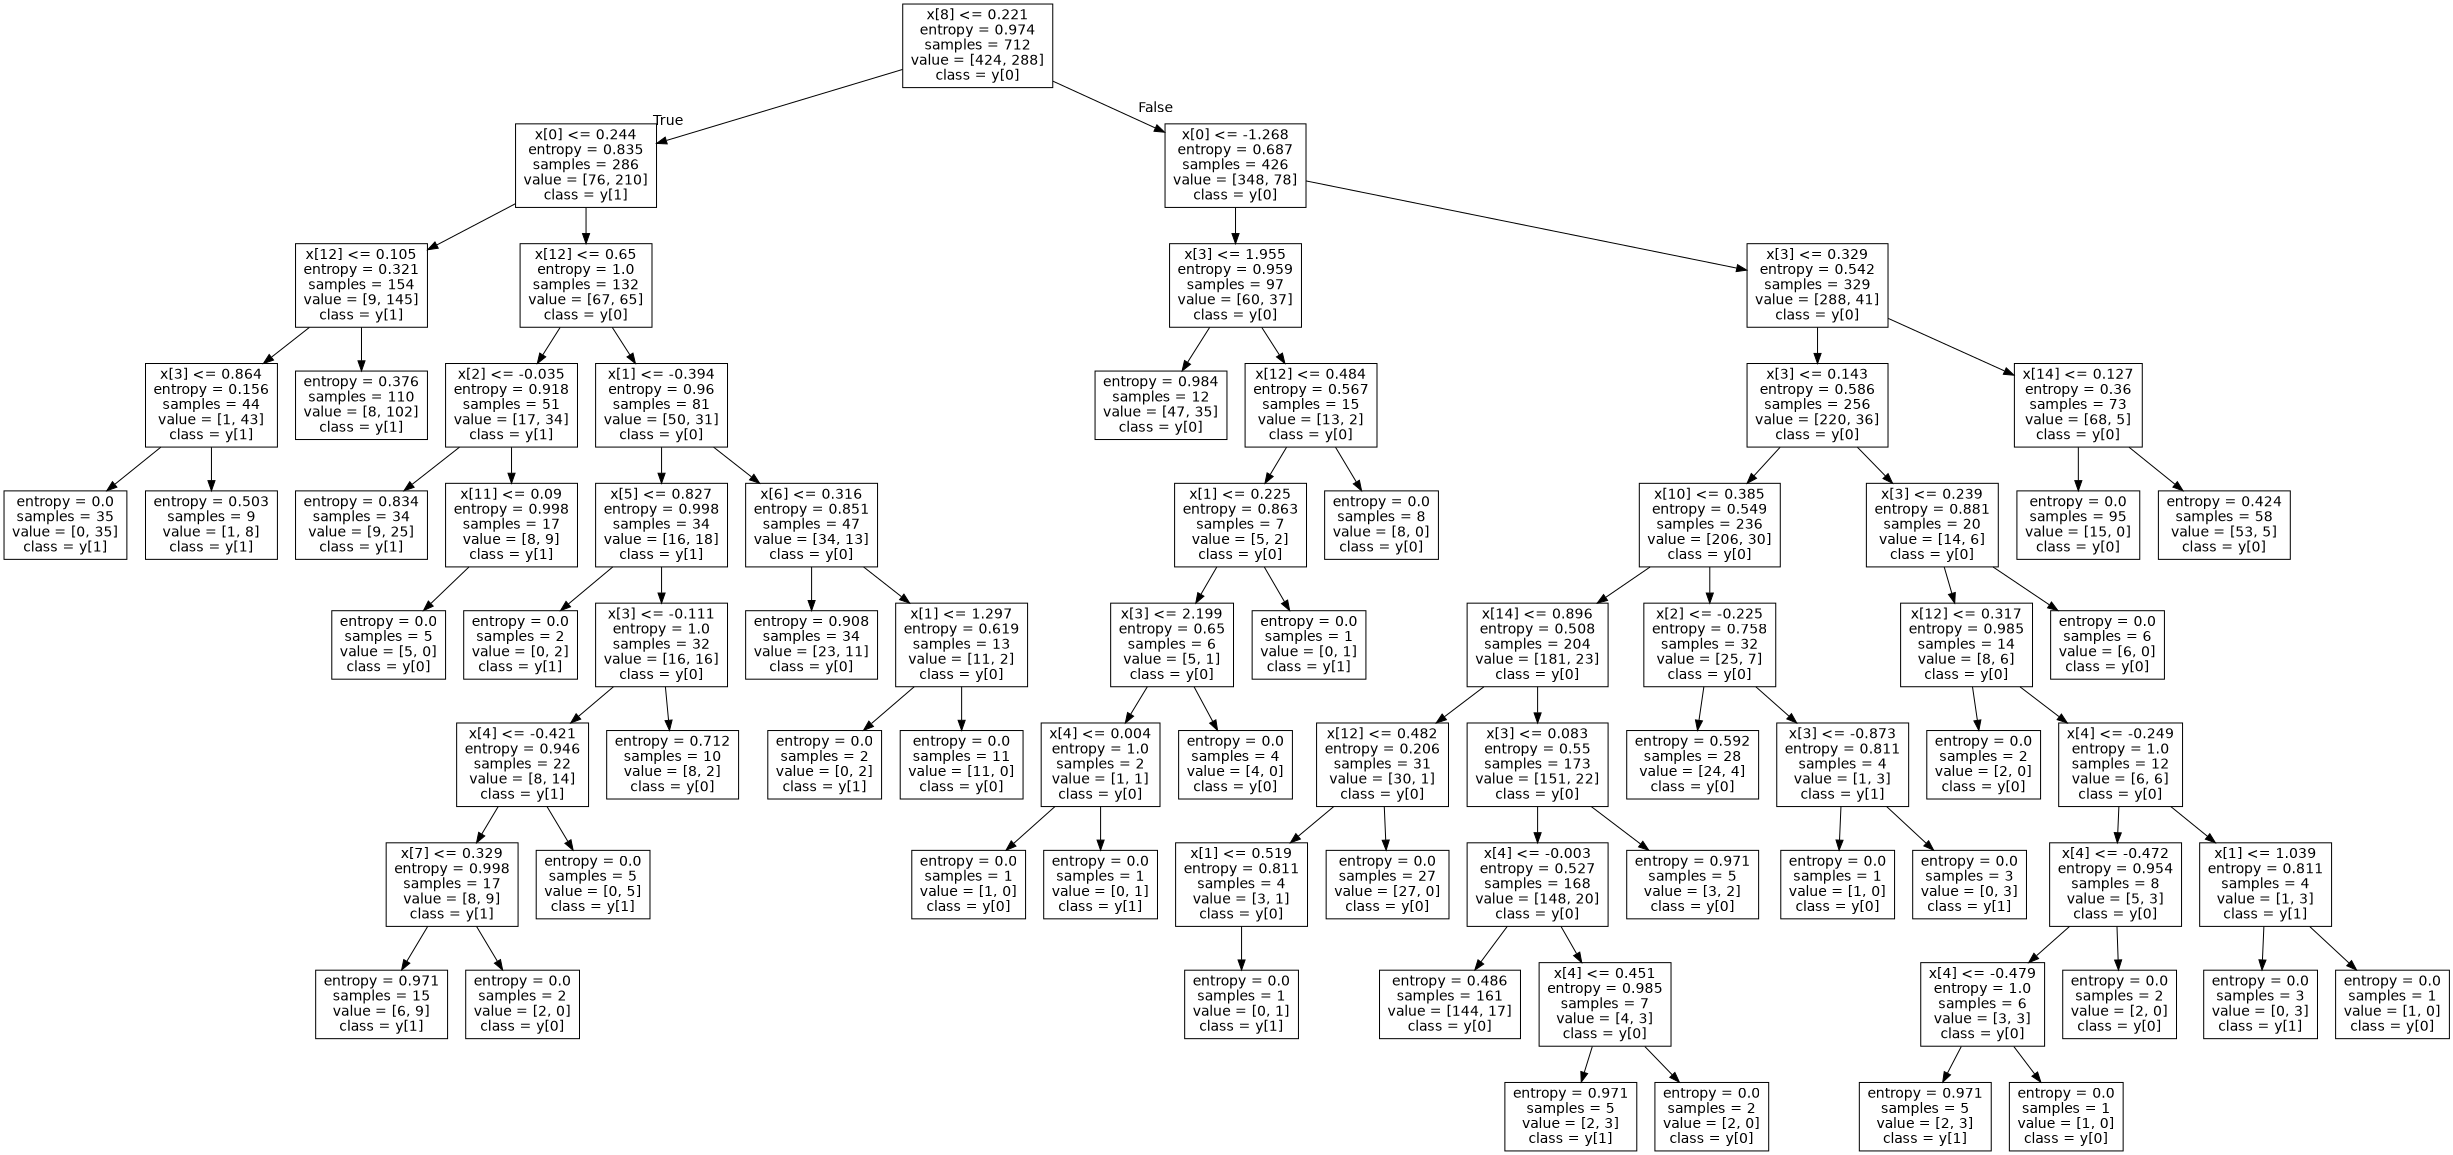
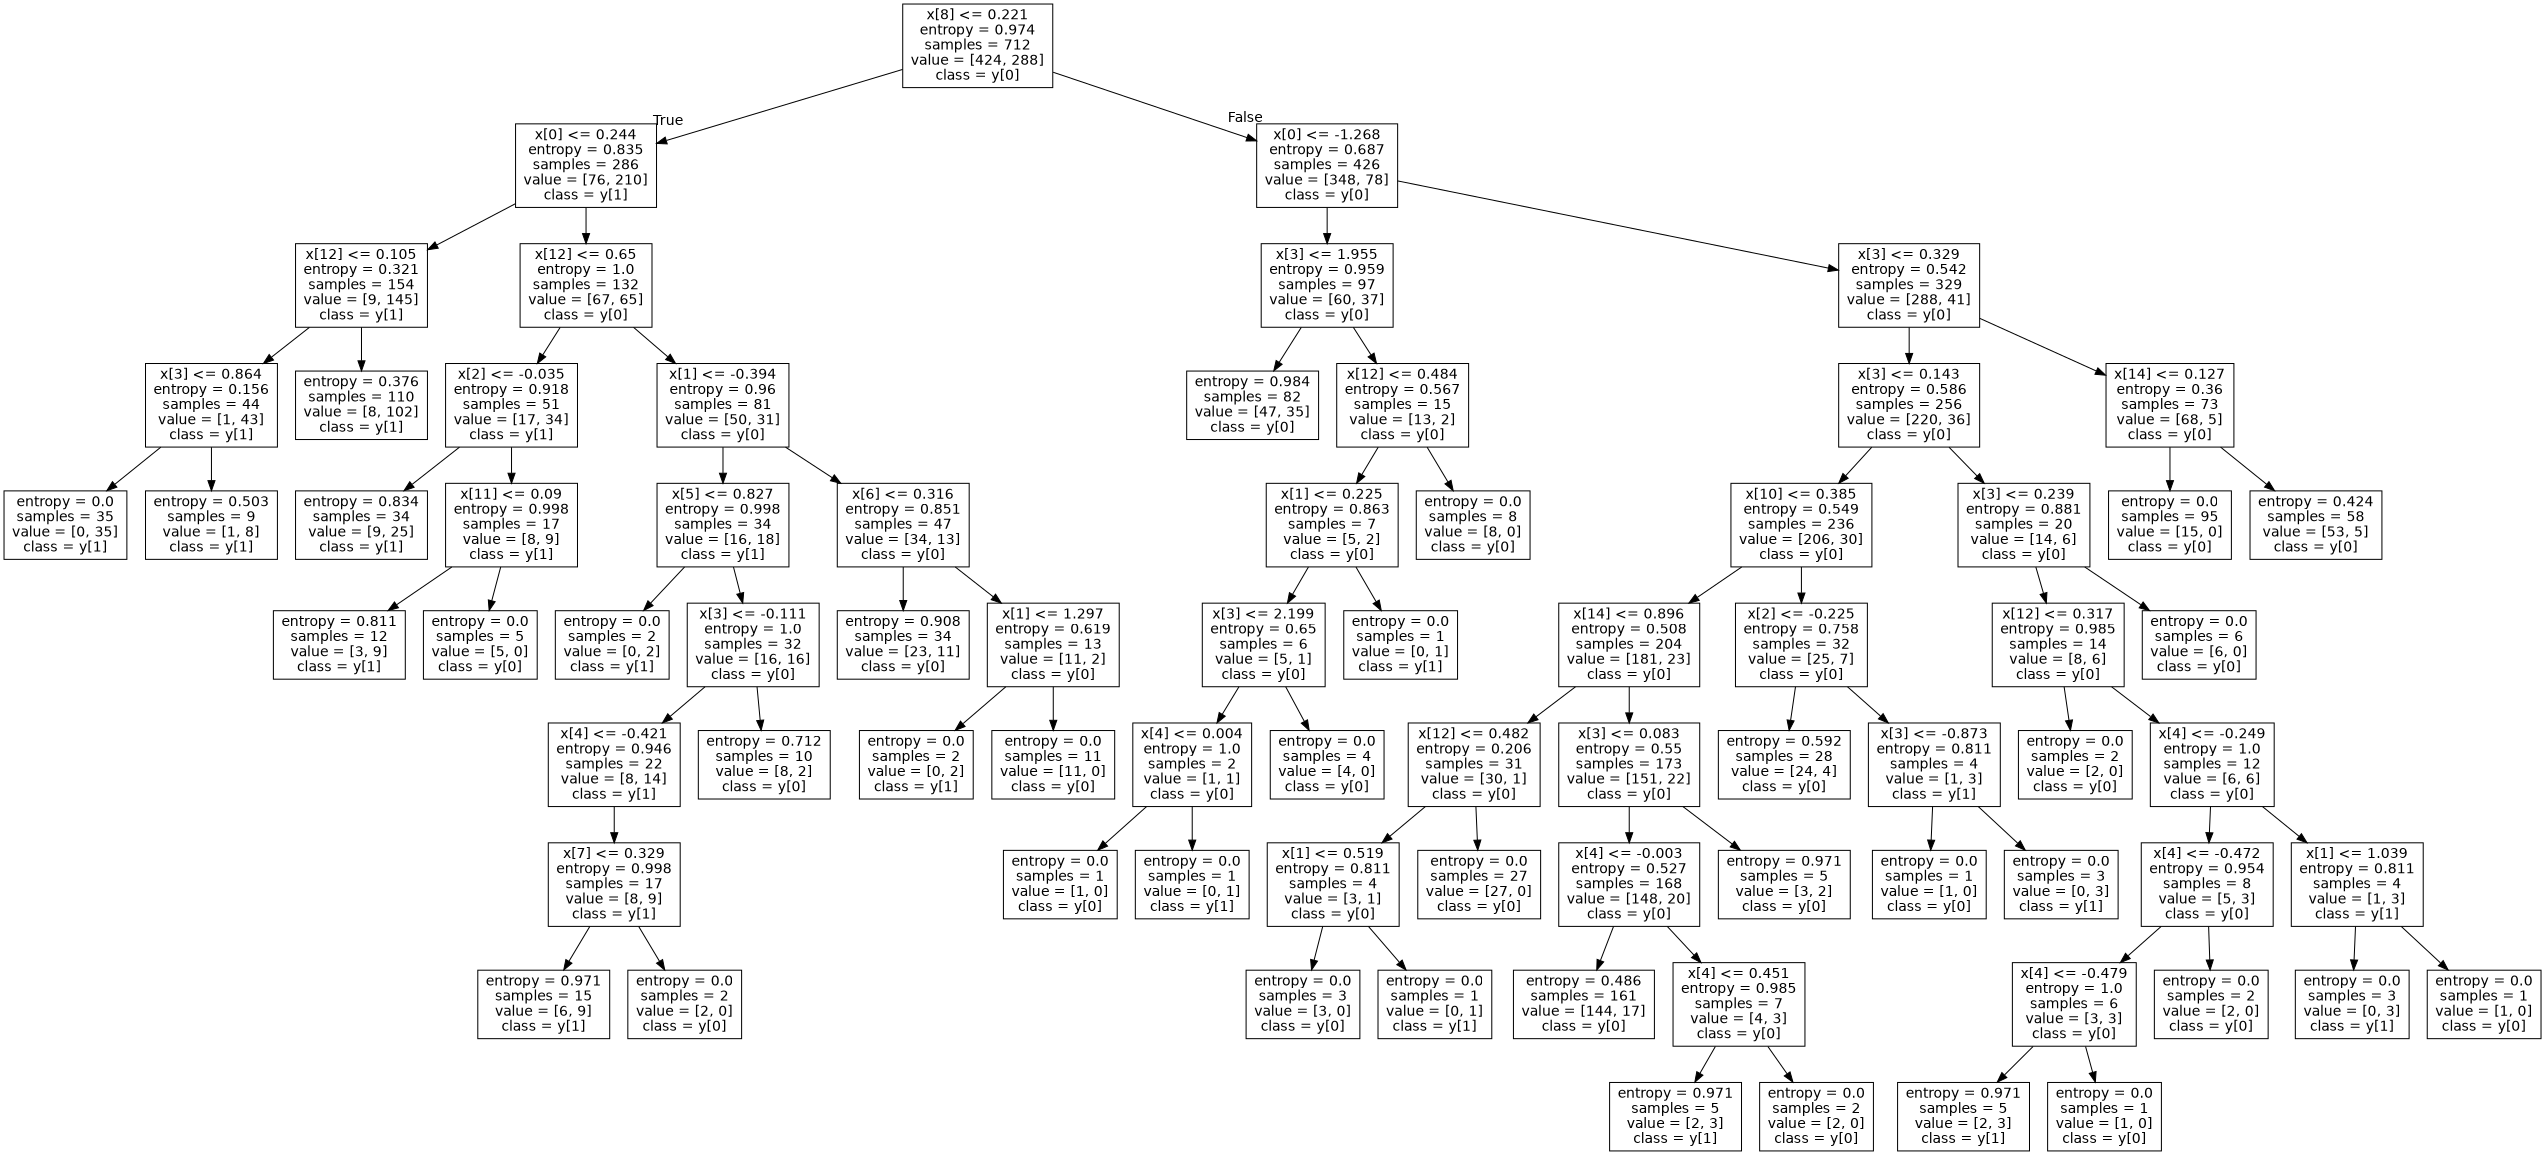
node "entropy = 0.984 samples = 12 value = [47, 35] class = y[0]": label "entropy = 0.984 samples = 12 value = [47, 35] class = y[0]" -> "entropy = 0.984 samples = 82 value = [47, 35] class = y[0]"
node "entropy = 0.811 samples = 12 value = [3, 9] class = y[1]": added
node "entropy = 0.0 samples = 5 value = [0, 5] class = y[1]": removed
node "entropy = 0.0 samples = 3 value = [3, 0] class = y[0]": added
